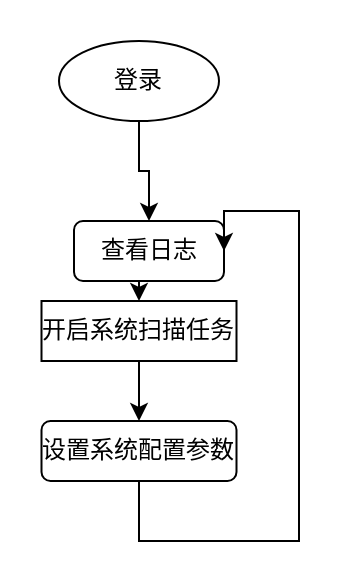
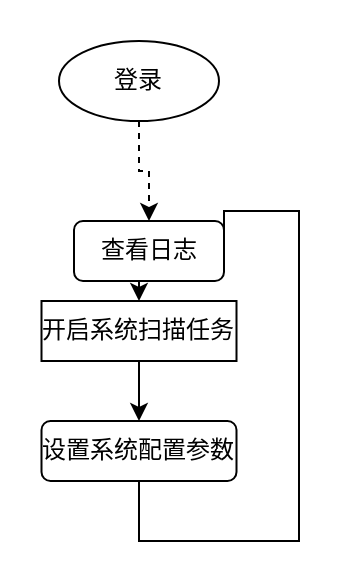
edge "登录" -> "查看日志": style solid -> dashed
edge "设置系统配置参数" -> "查看日志": arrowhead classic -> none
